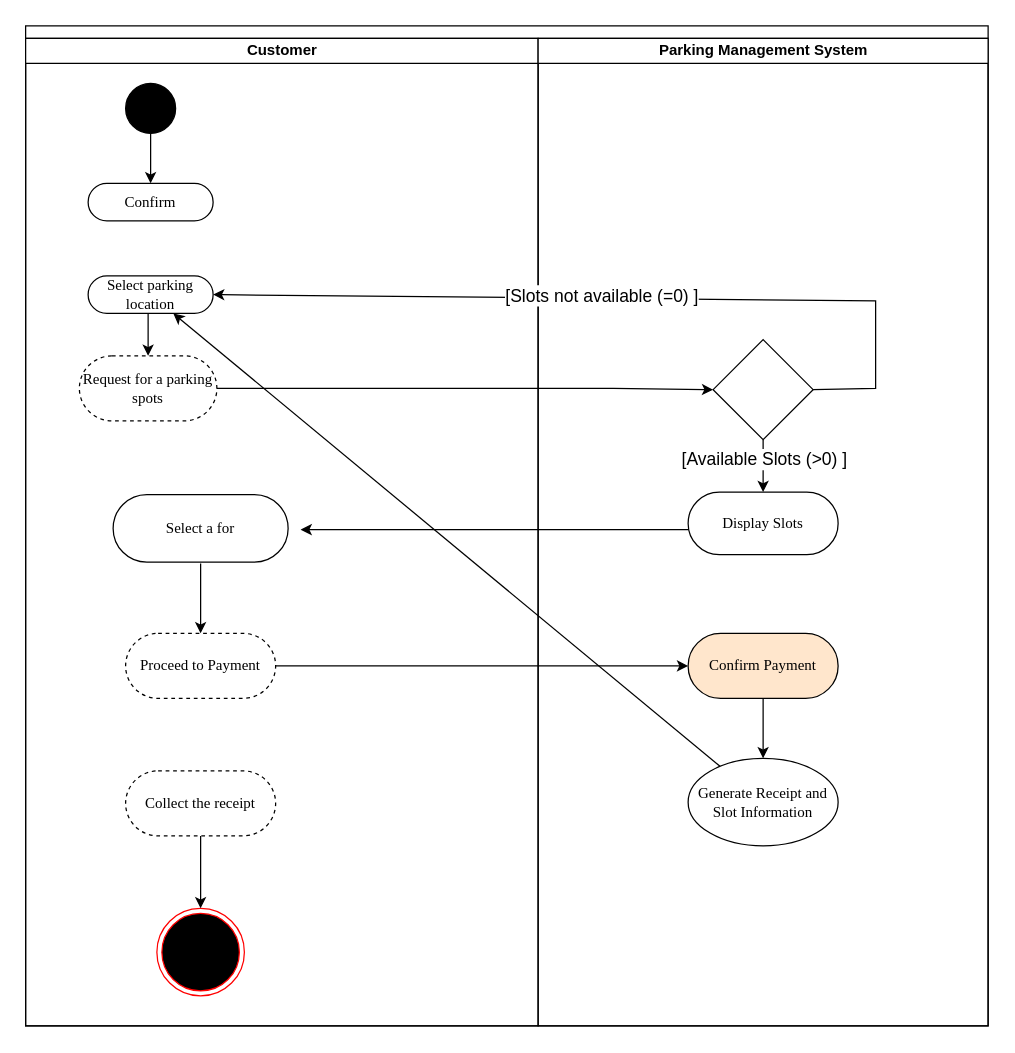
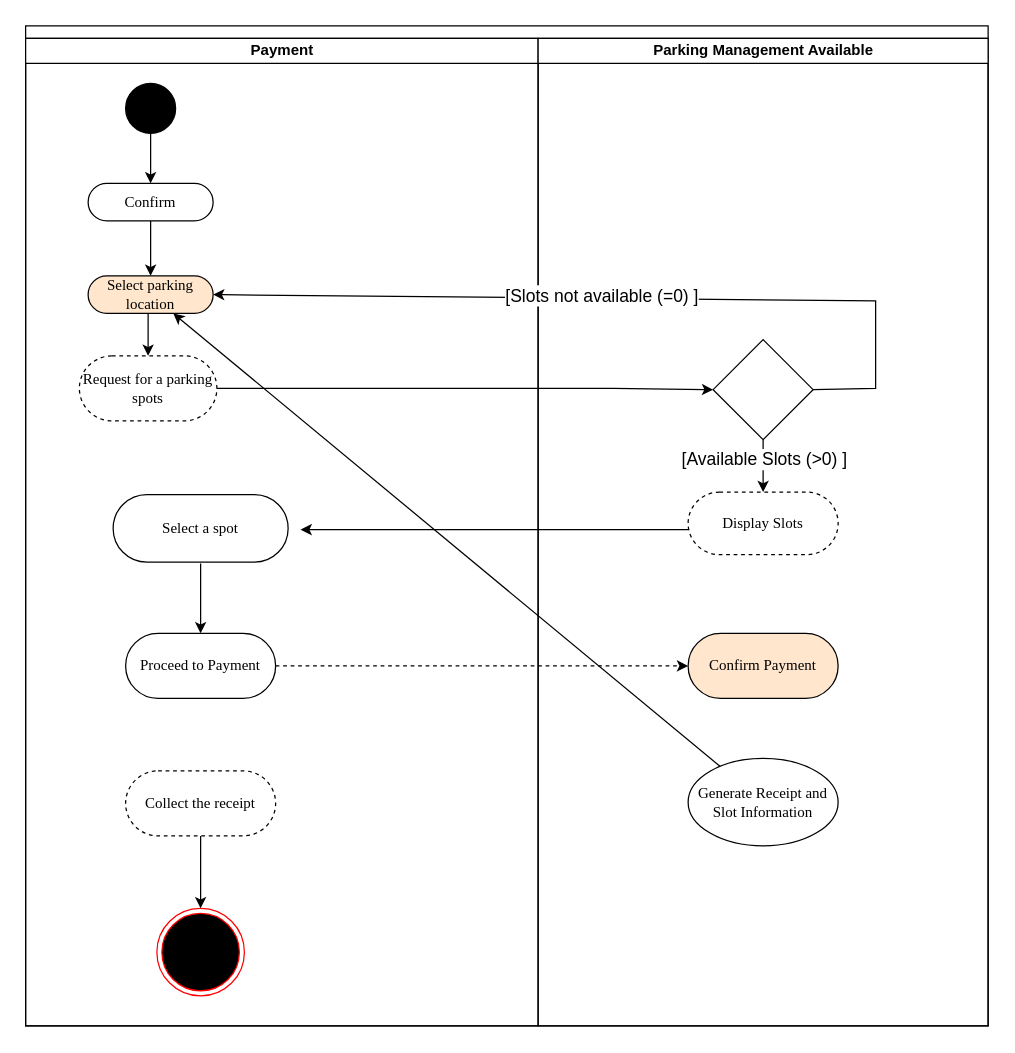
node "Customer": label "Customer" -> "Payment"
node "Parking Management System": label "Parking Management System" -> "Parking Management Available"
edge "Confirm" -> "Select parking location": added
node "Select parking location": fillcolor #ffffff -> #ffe6cc
node "Display Slots": style solid -> dashed
node "Select a for": label "Select a for" -> "Select a spot"
node "Proceed to Payment": style dashed -> solid
edge "Proceed to Payment" -> "Confirm Payment": style solid -> dashed
edge "Confirm Payment" -> "Generate Receipt and Slot Information": removed
